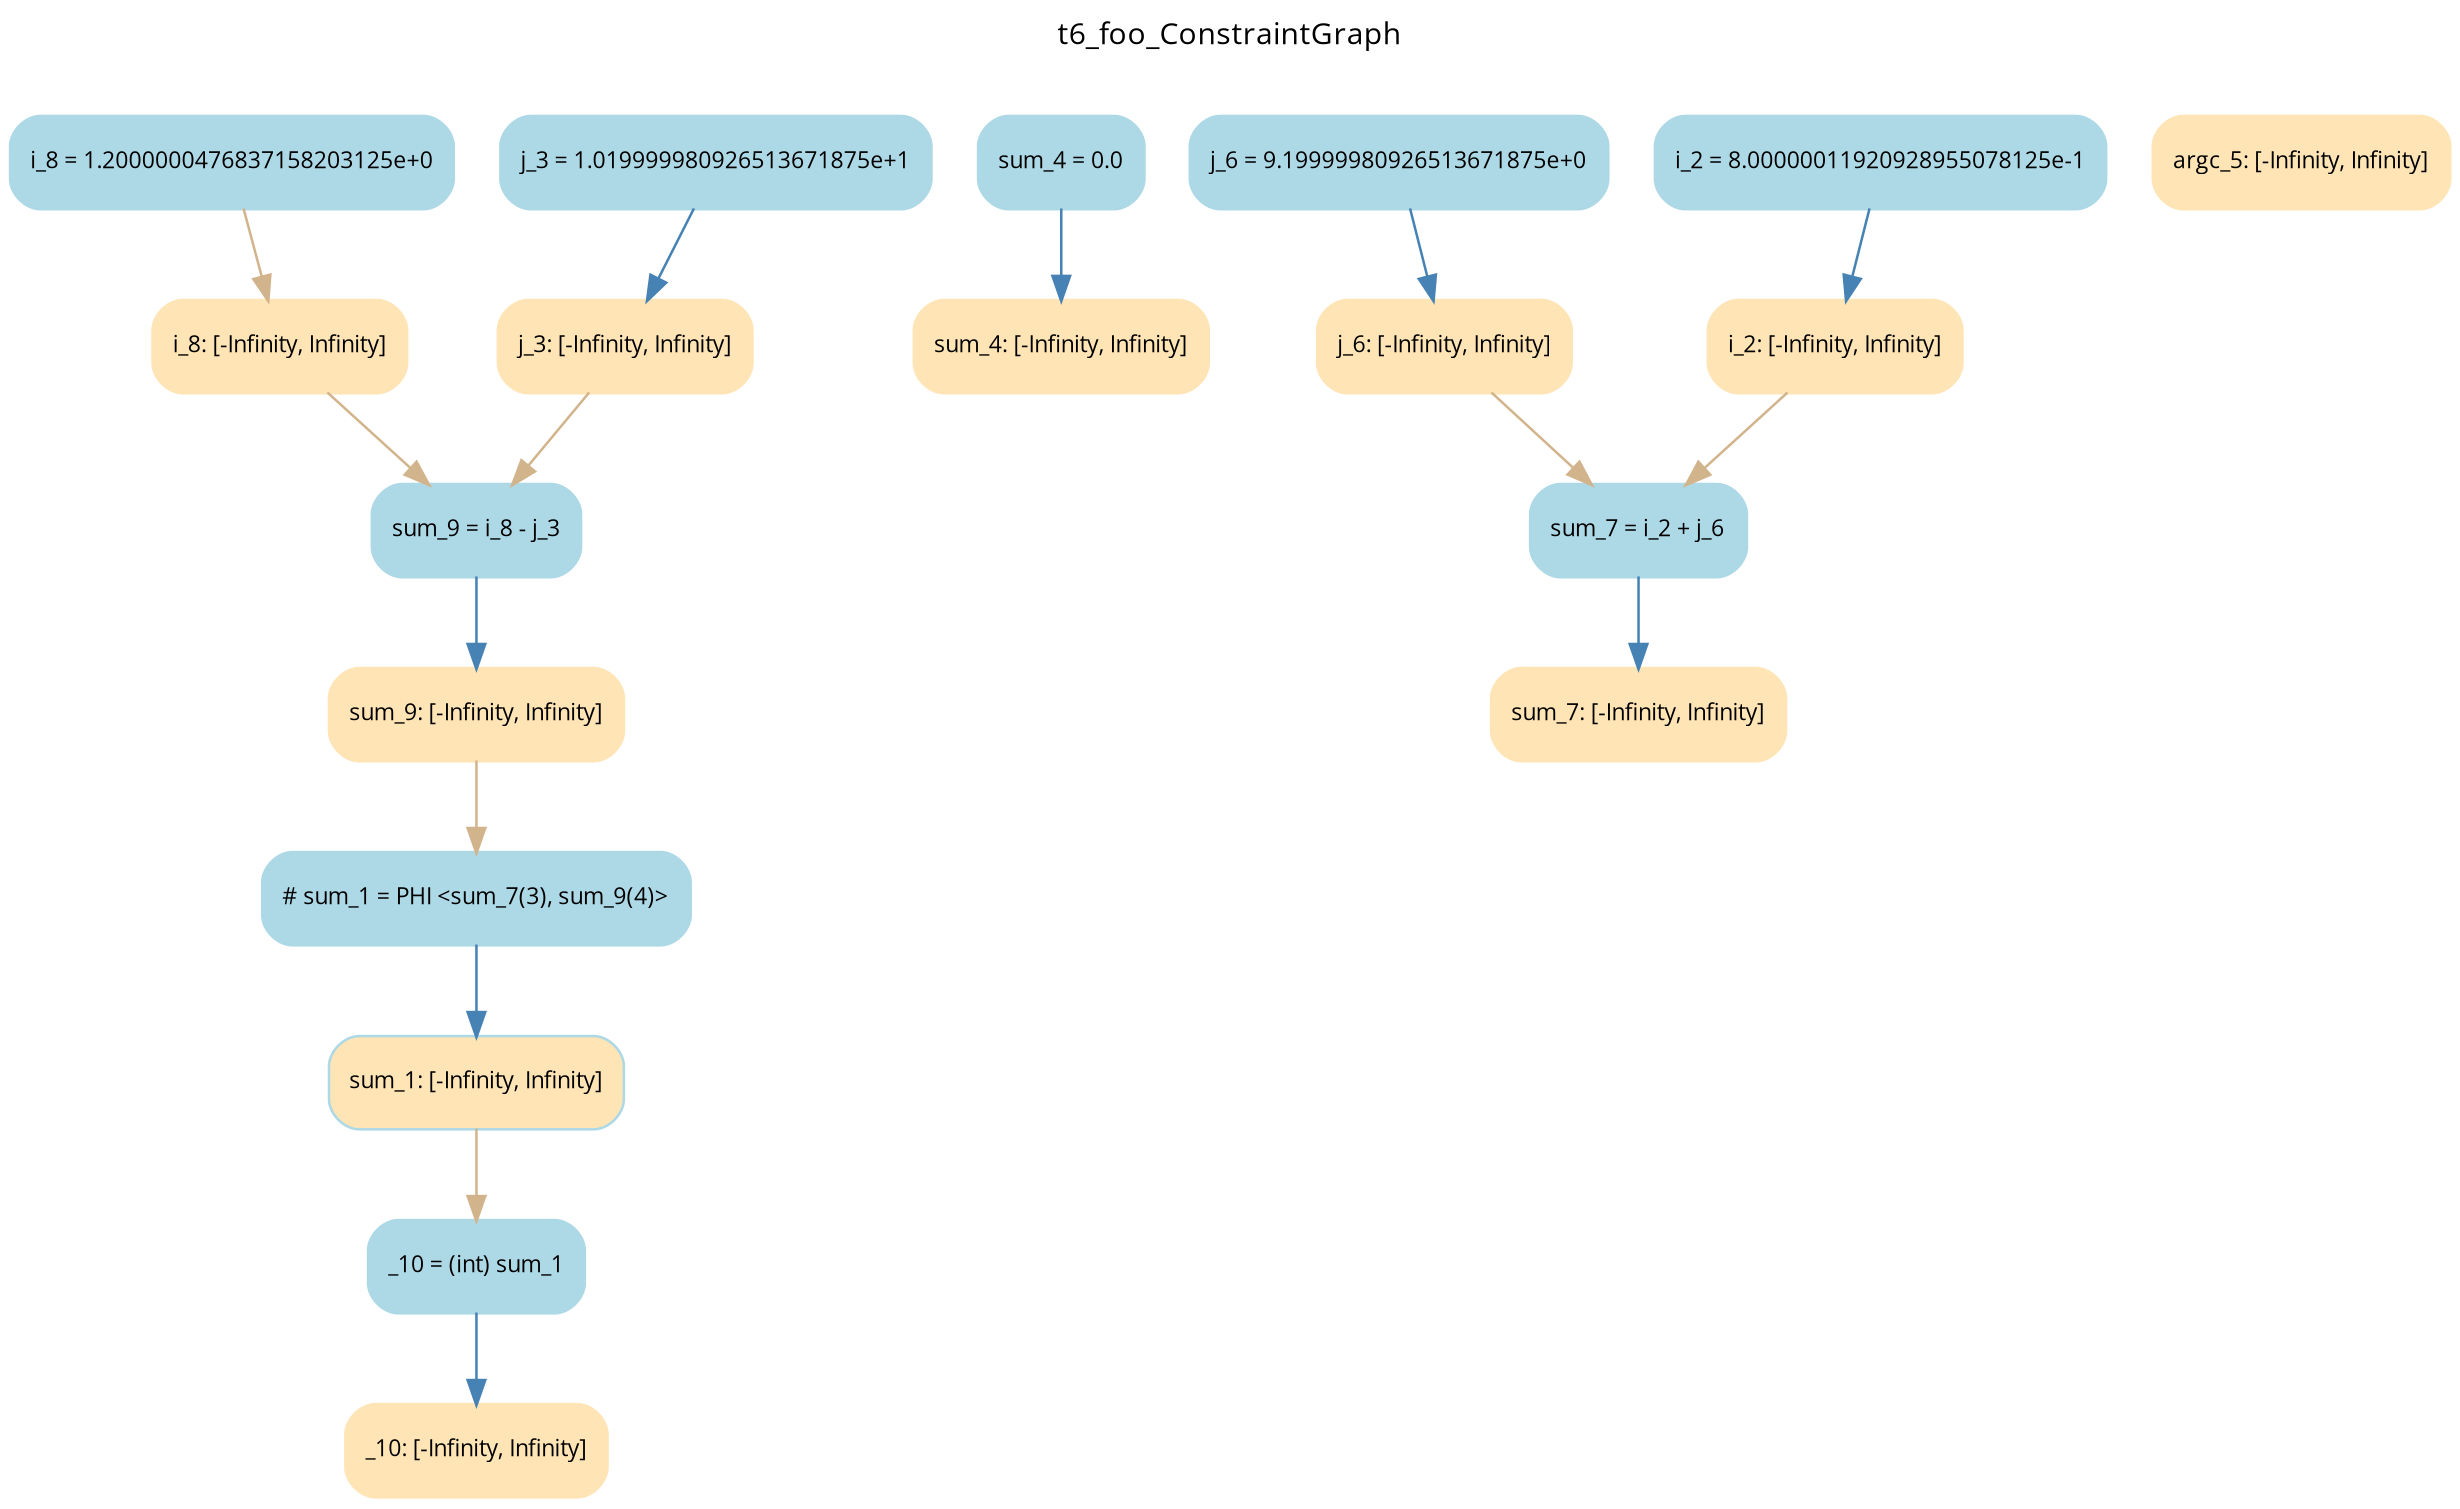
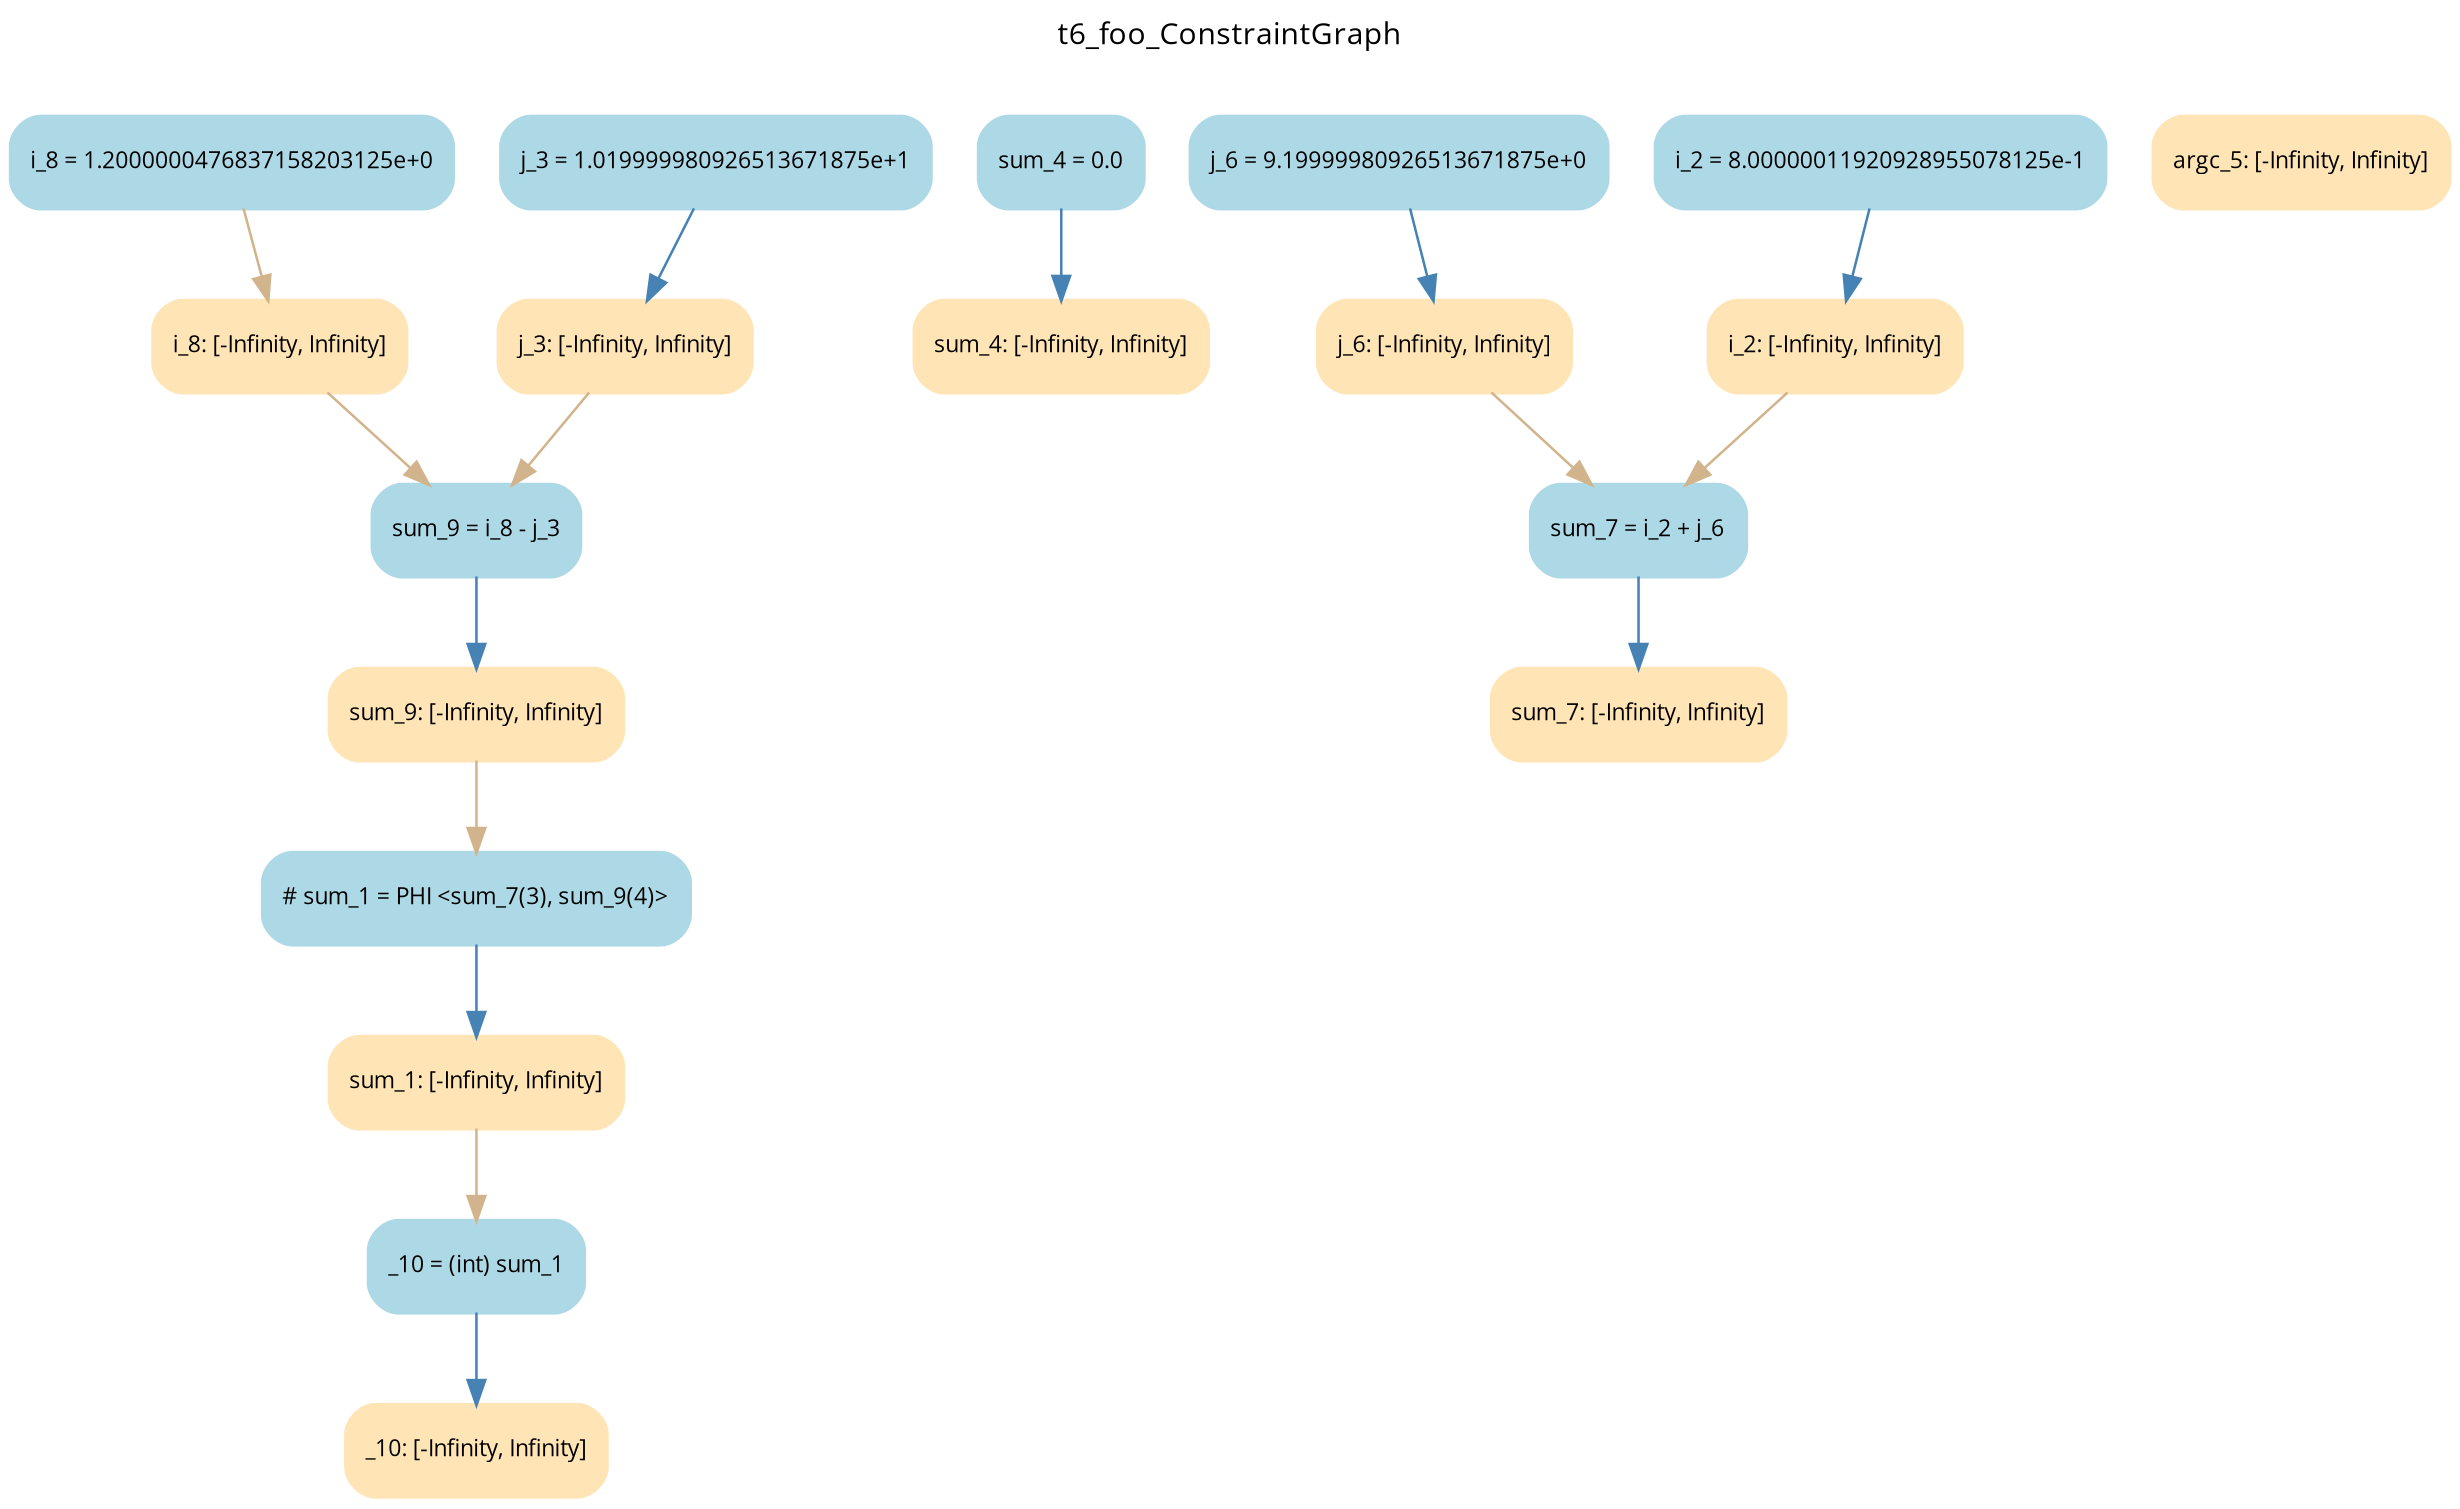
node "sum_1: [-Infinity, Infinity]": color lightblue -> moccasin
